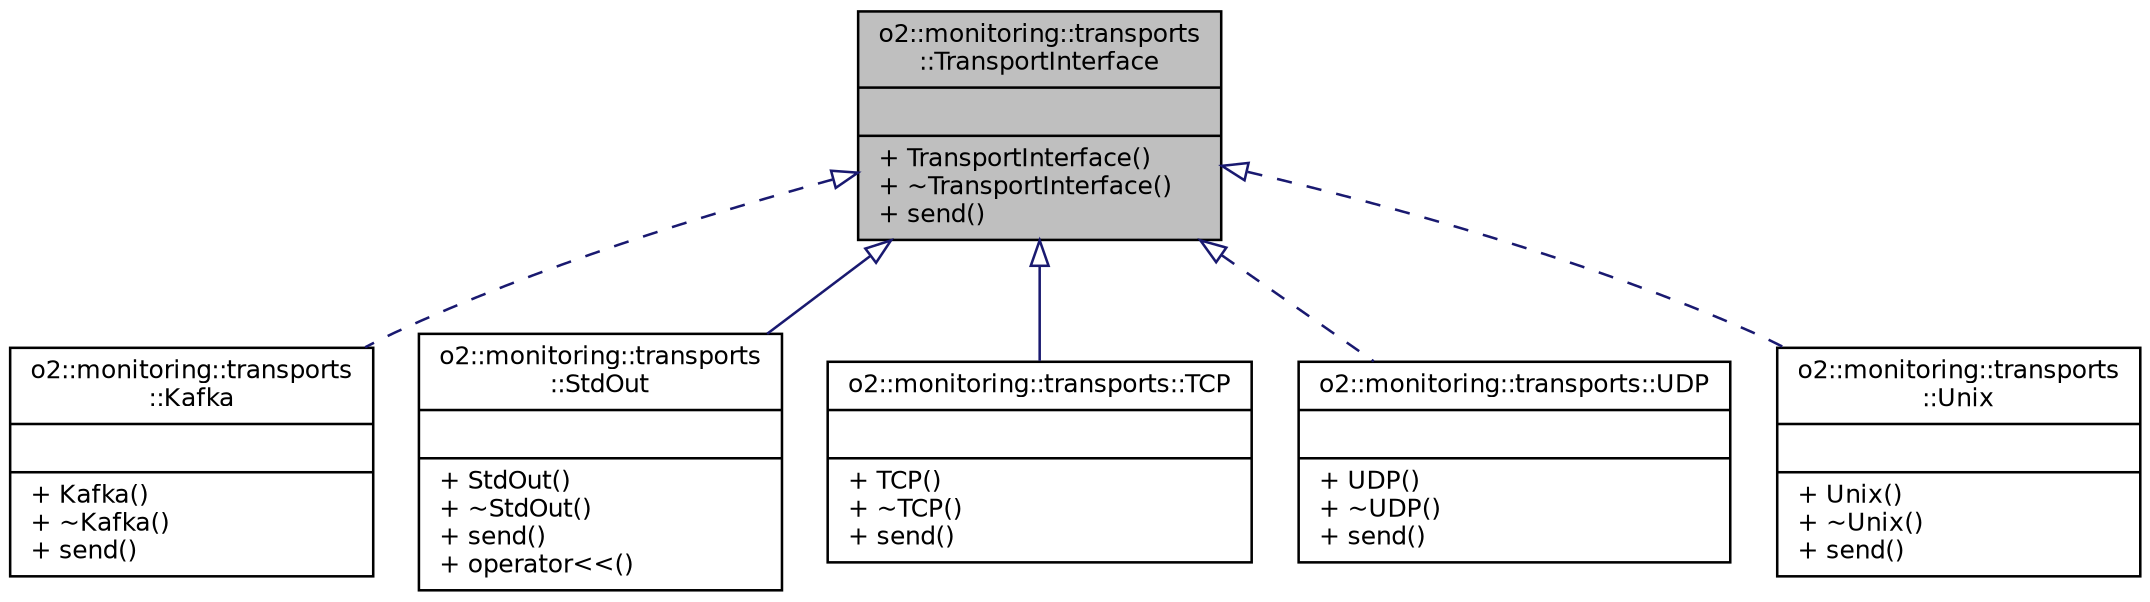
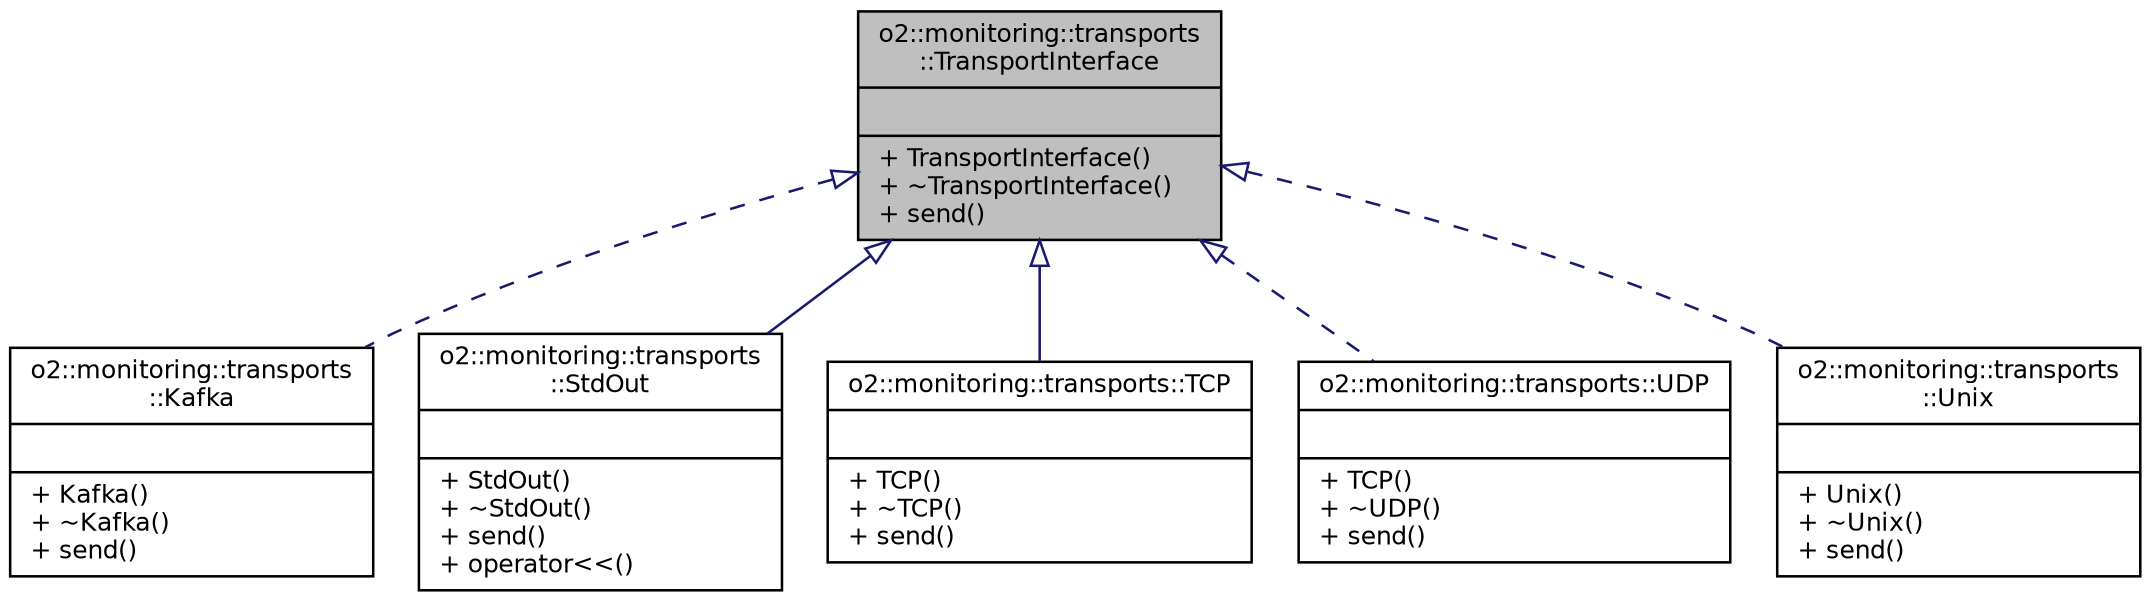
node "o2::monitoring::transports::UDP": text "+ UDP()" -> "+ TCP()"
